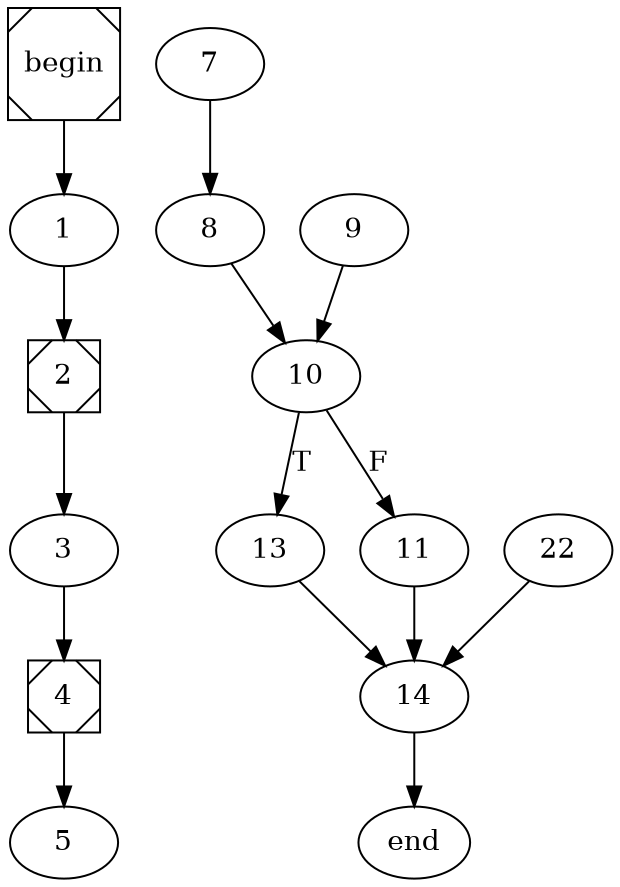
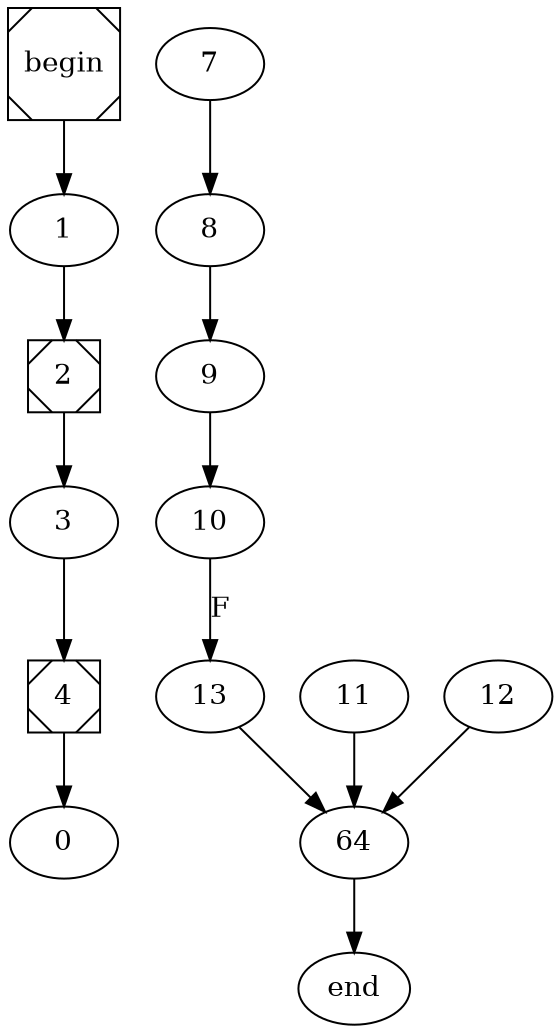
edge "8" -> "10": now "8" -> "9"
edge "10" -> "11": removed, label "F"
edge "10" -> "13": label "T" -> "F"
node "22": label "22" -> "12"
node "14": label "14" -> "64"
node "5": label "5" -> "0"
